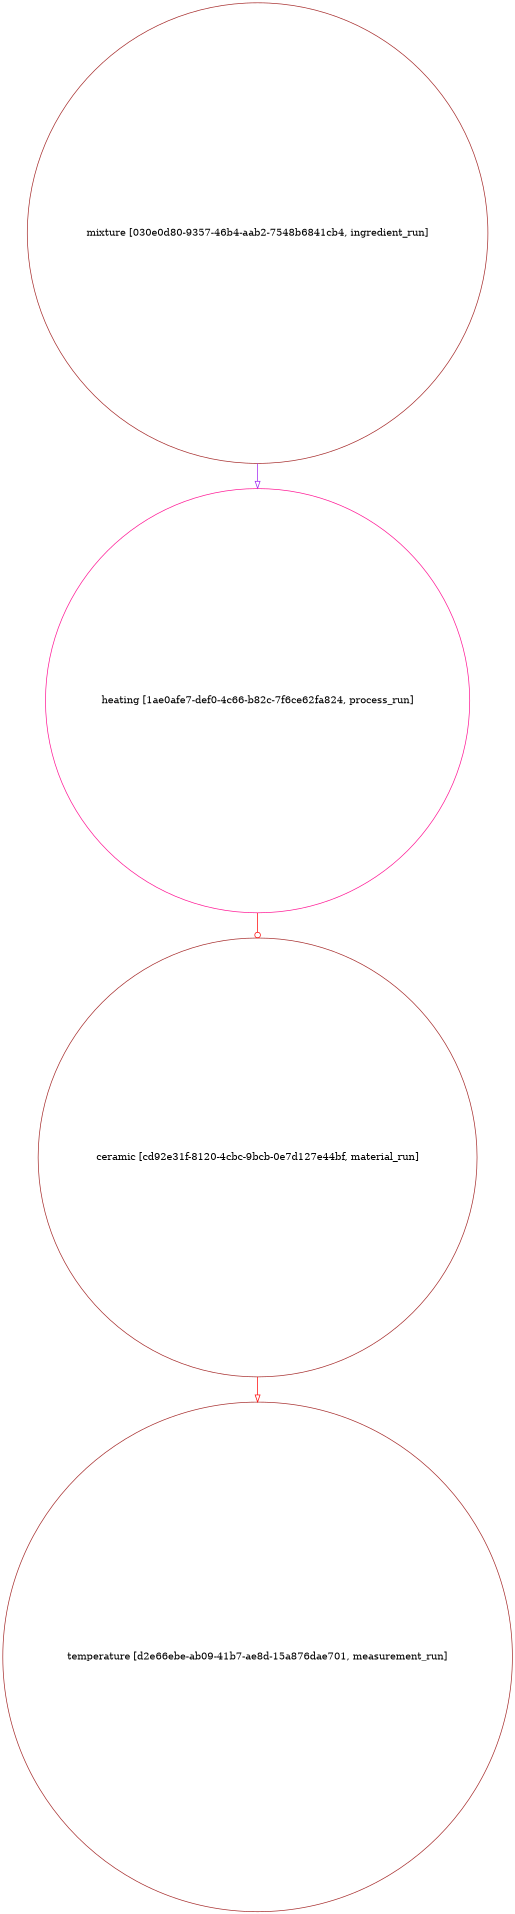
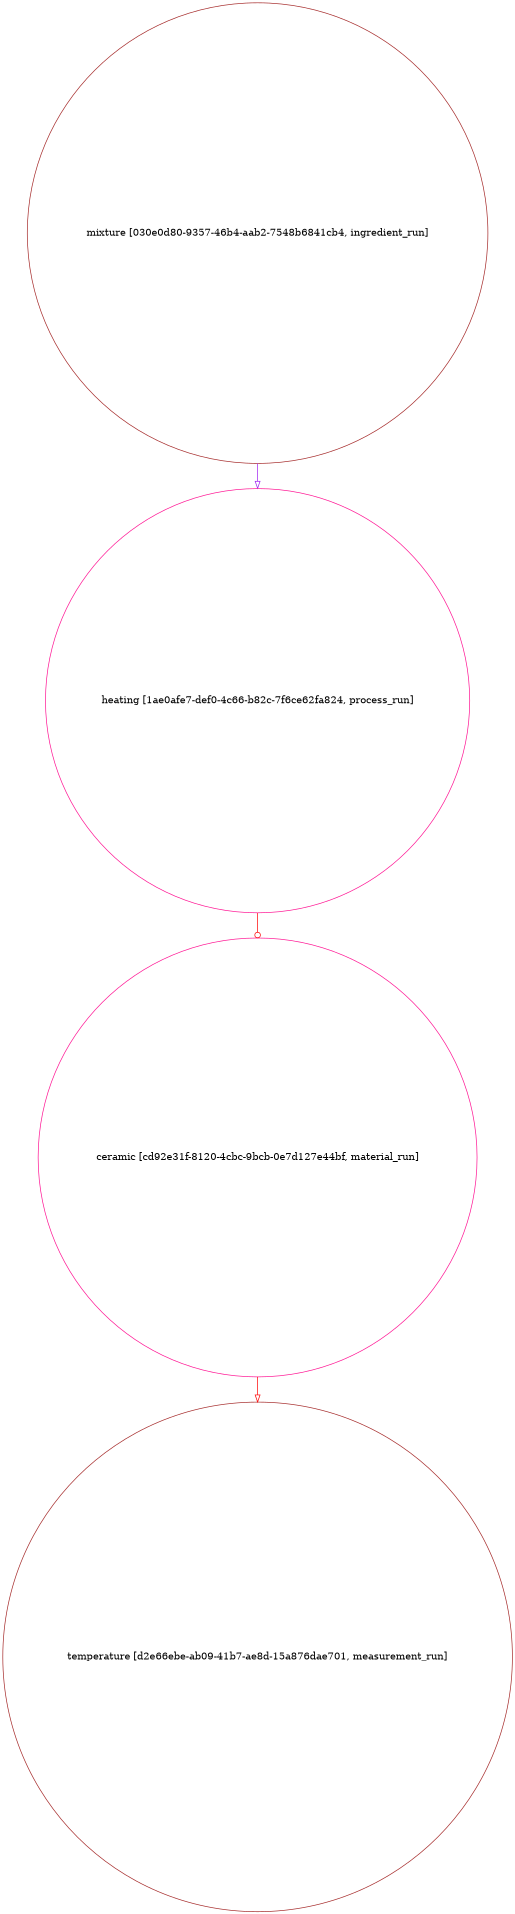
node "ceramic [cd92e31f-8120-4cbc-9bcb-0e7d127e44bf, material_run]": color brown -> deeppink
